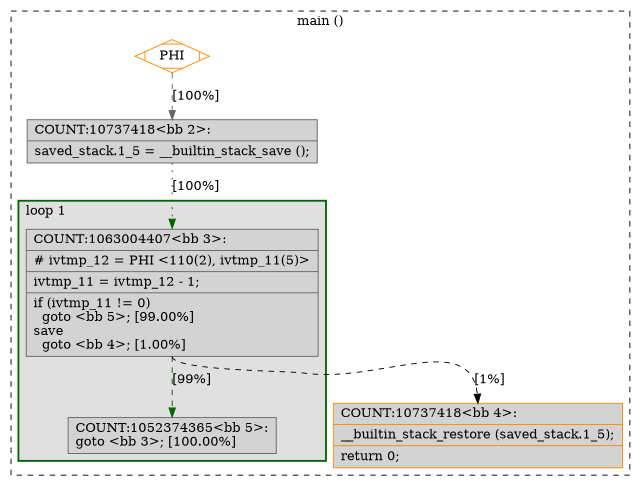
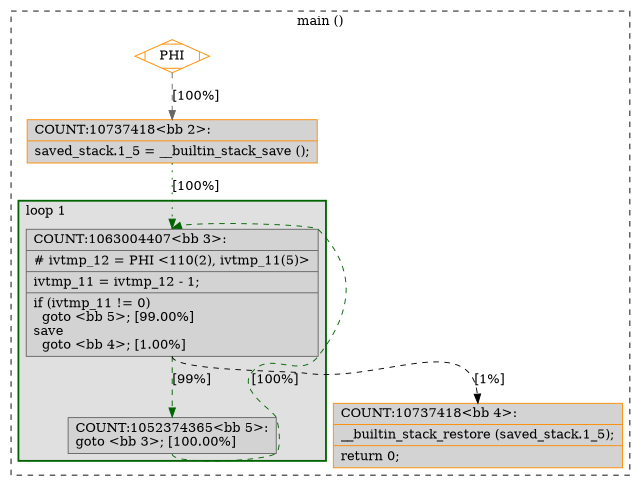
node "COUNT:10737418<bb 2>:": color gray40 -> darkorange
edge "COUNT:1052374365<bb 5>:" -> "COUNT:1063004407<bb 3>:": added, label "[100%]"
